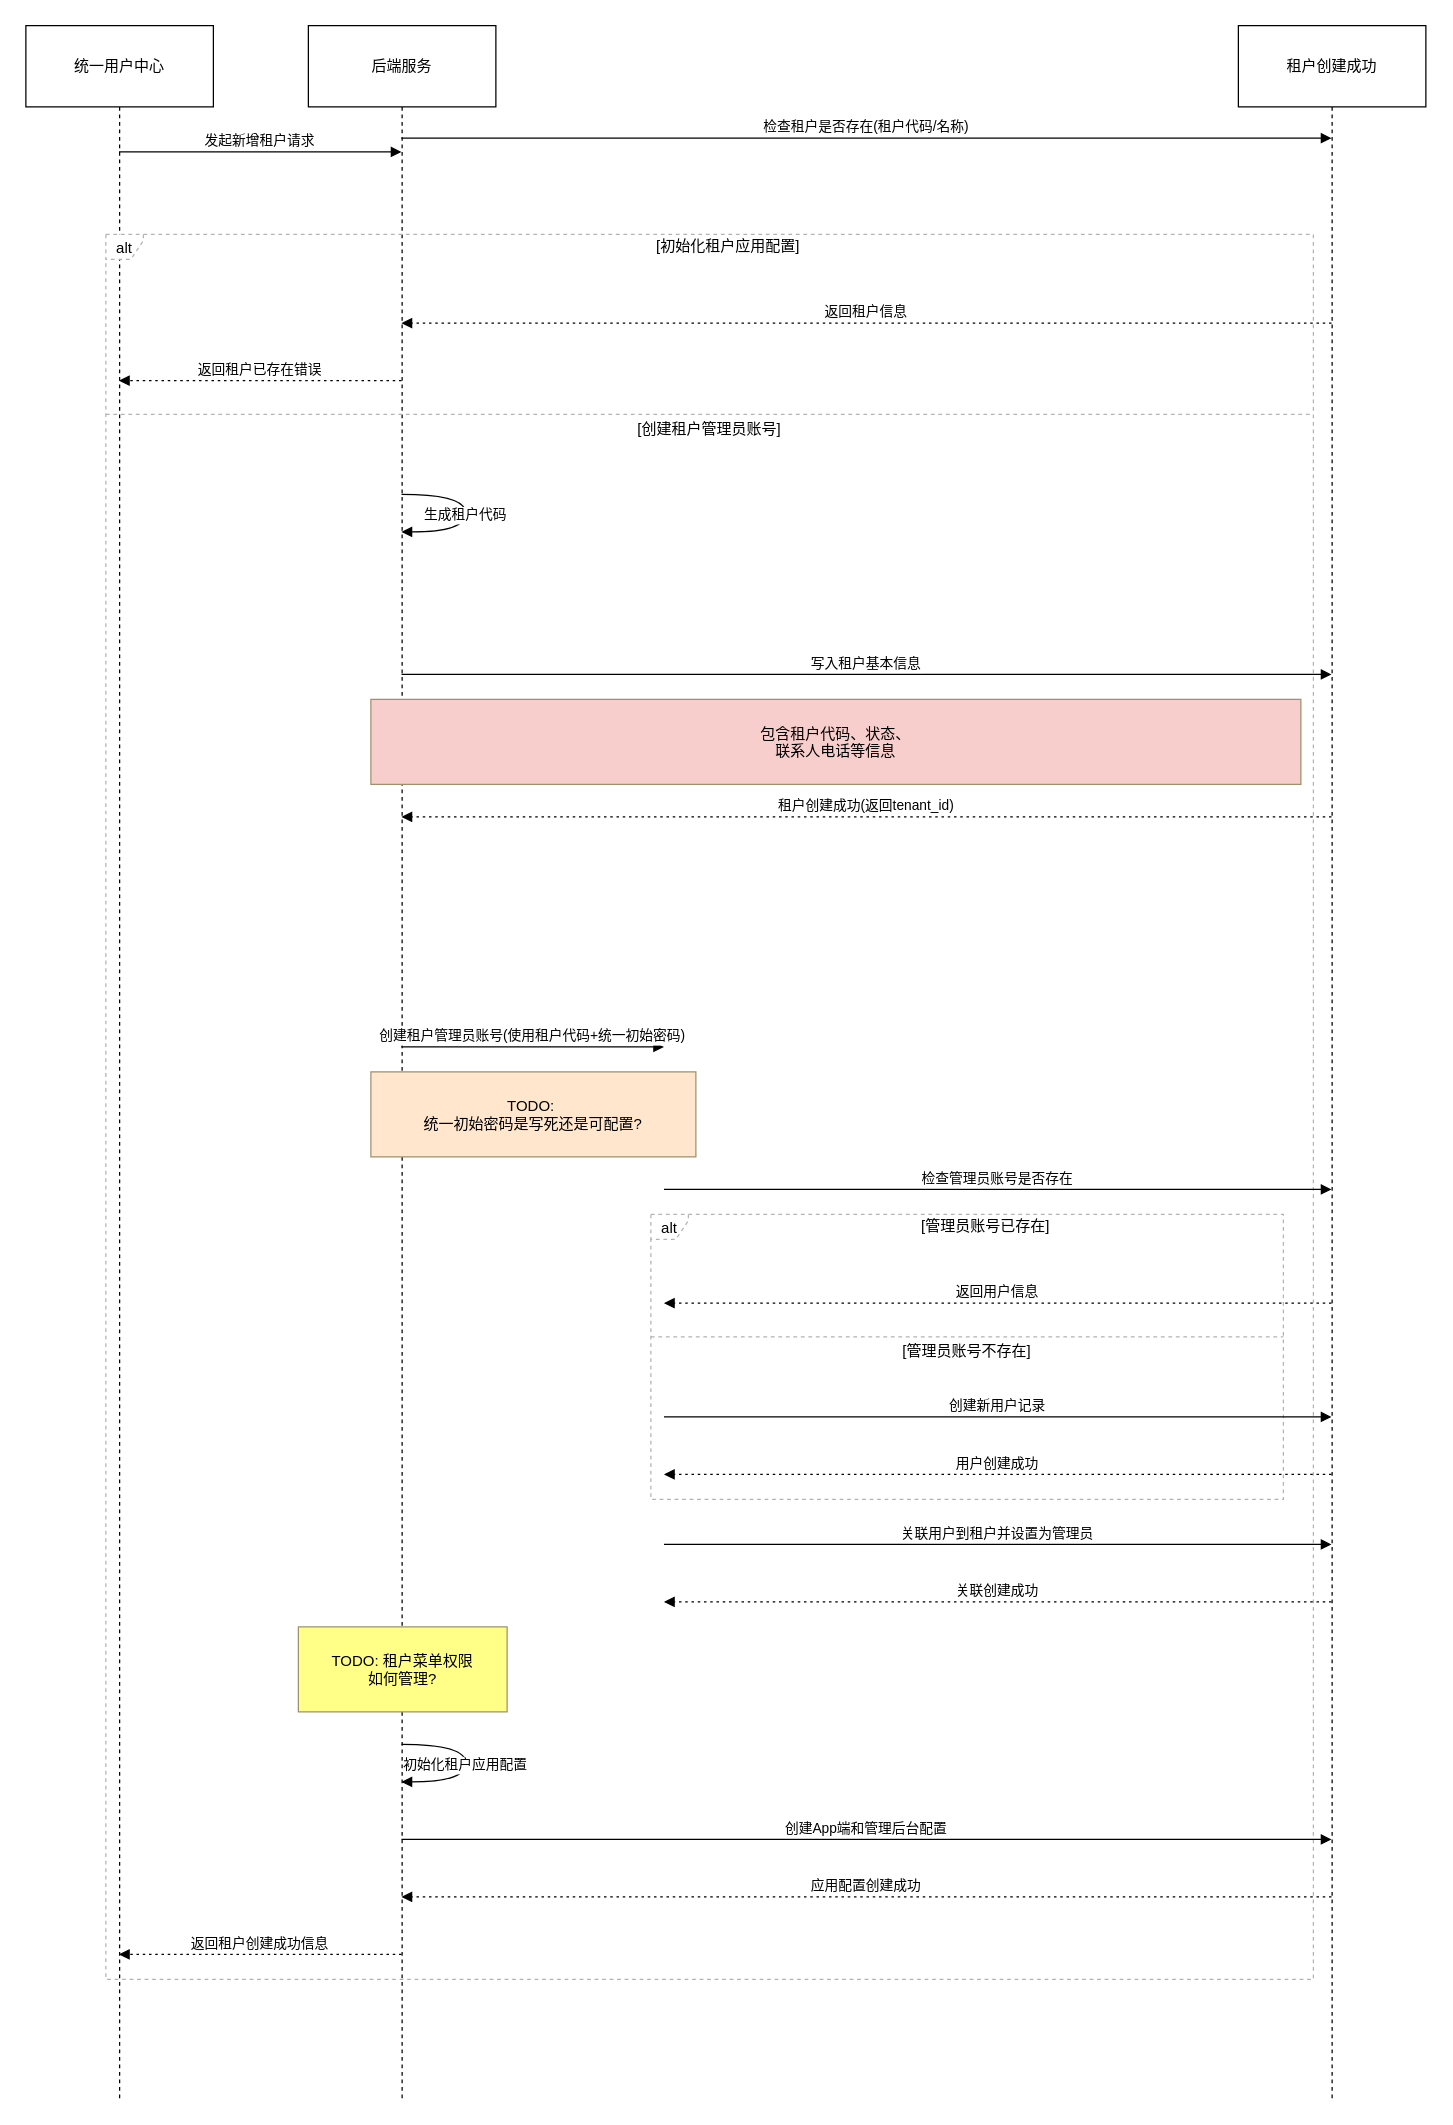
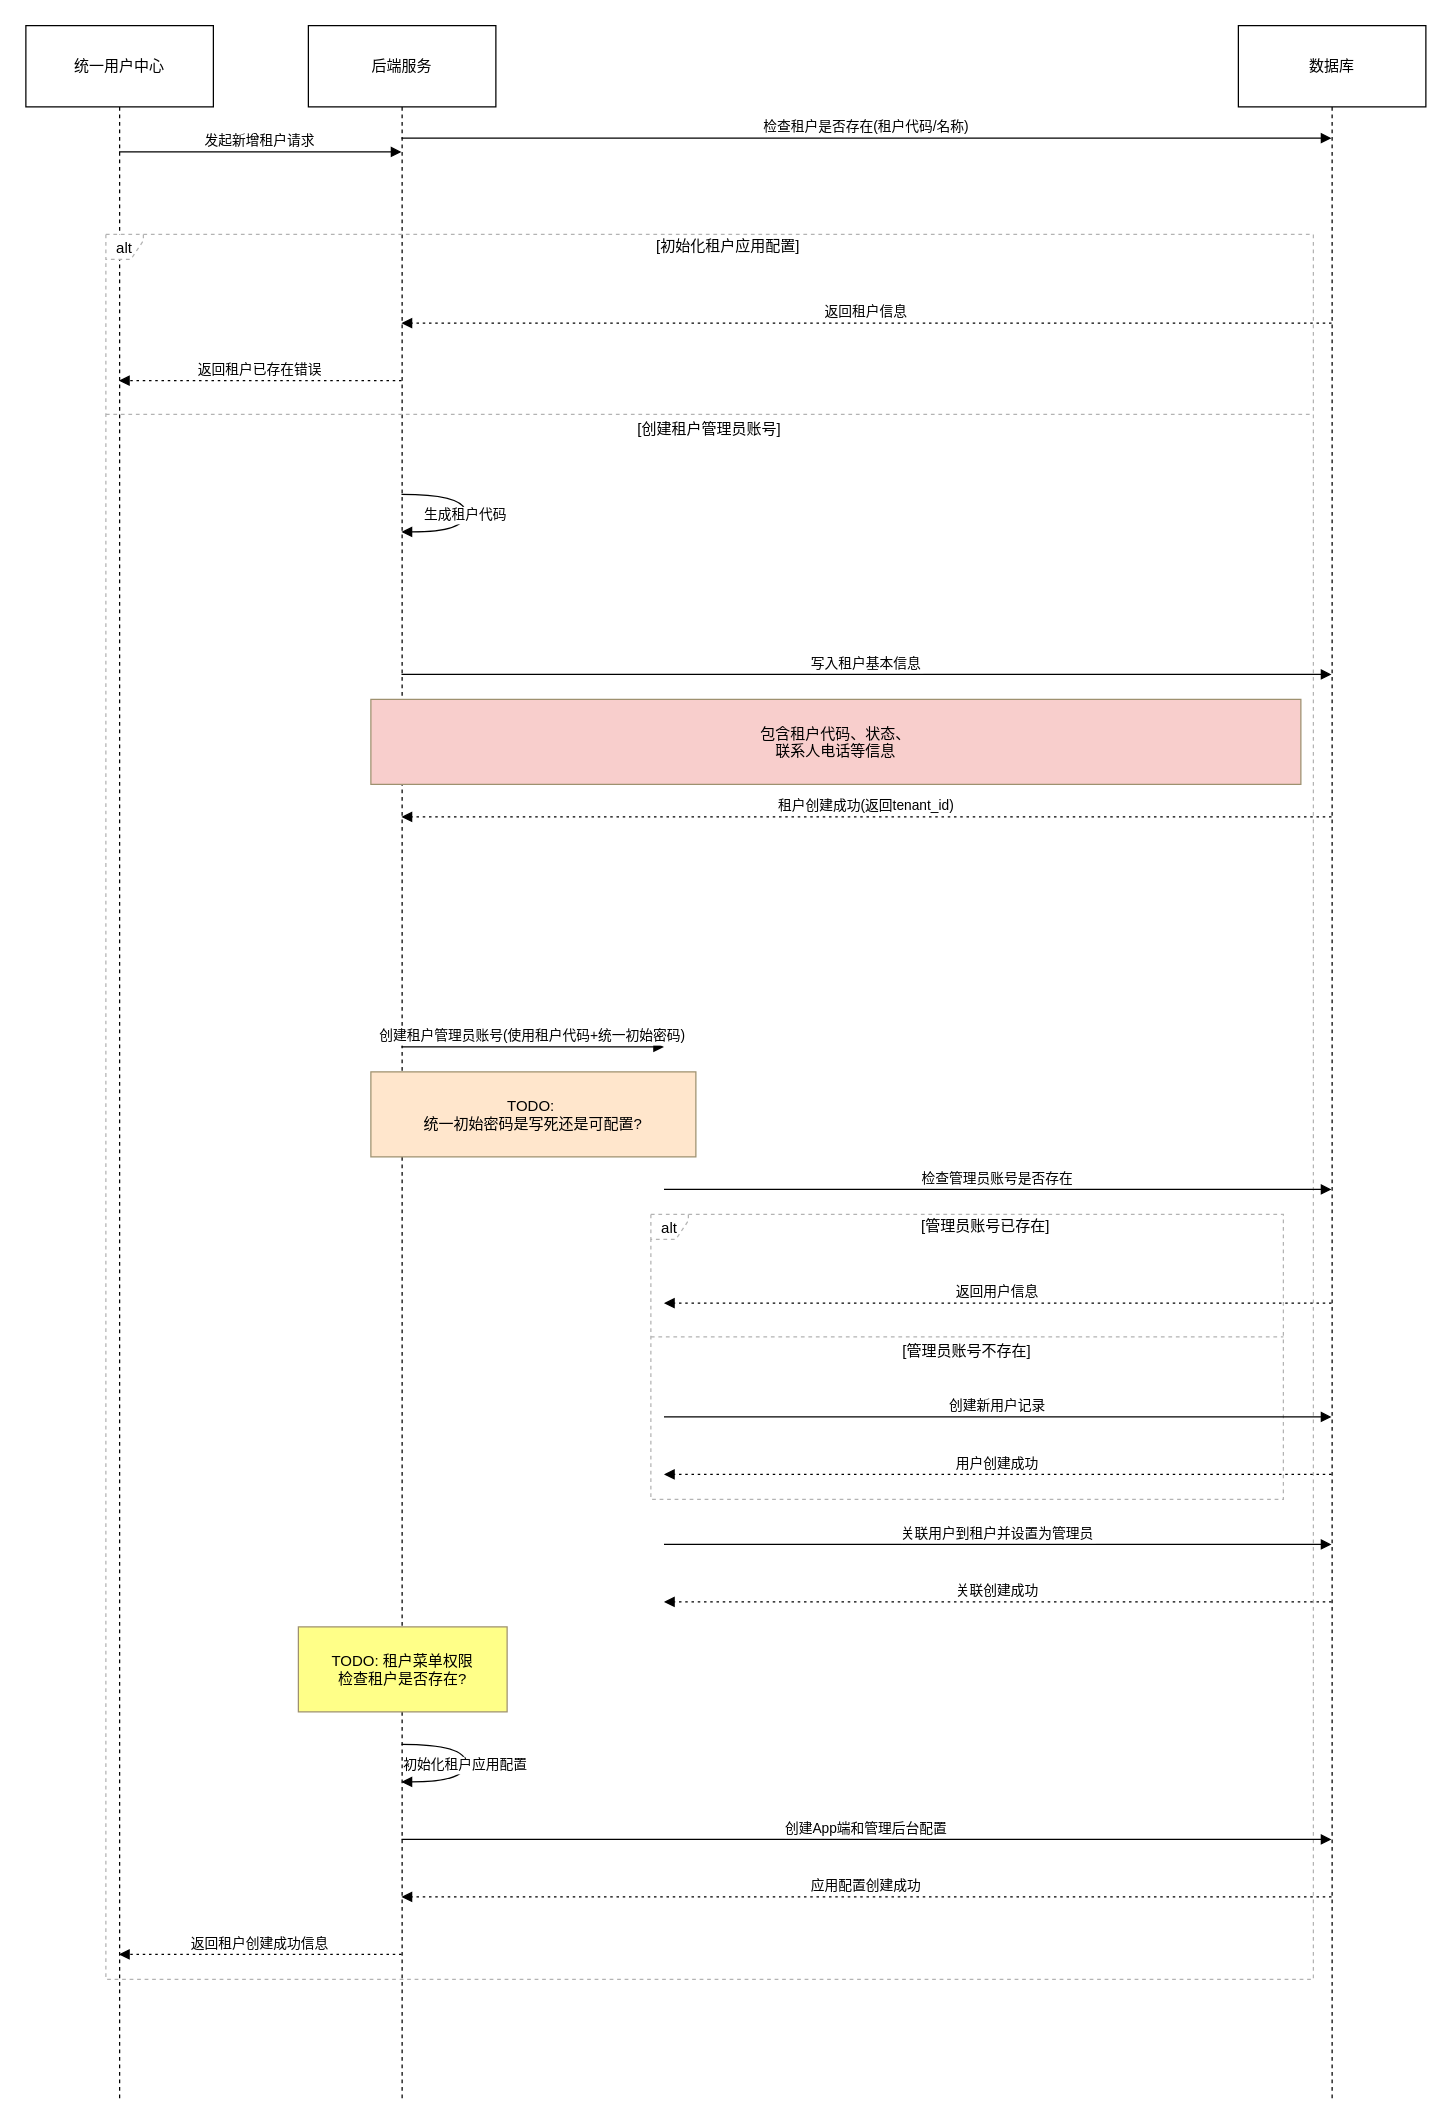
node "租户创建成功": label "租户创建成功" -> "数据库"
node "TODO: 租户菜单权限 如何管理?": label "TODO: 租户菜单权限 如何管理?" -> "TODO: 租户菜单权限 检查租户是否存在?"
